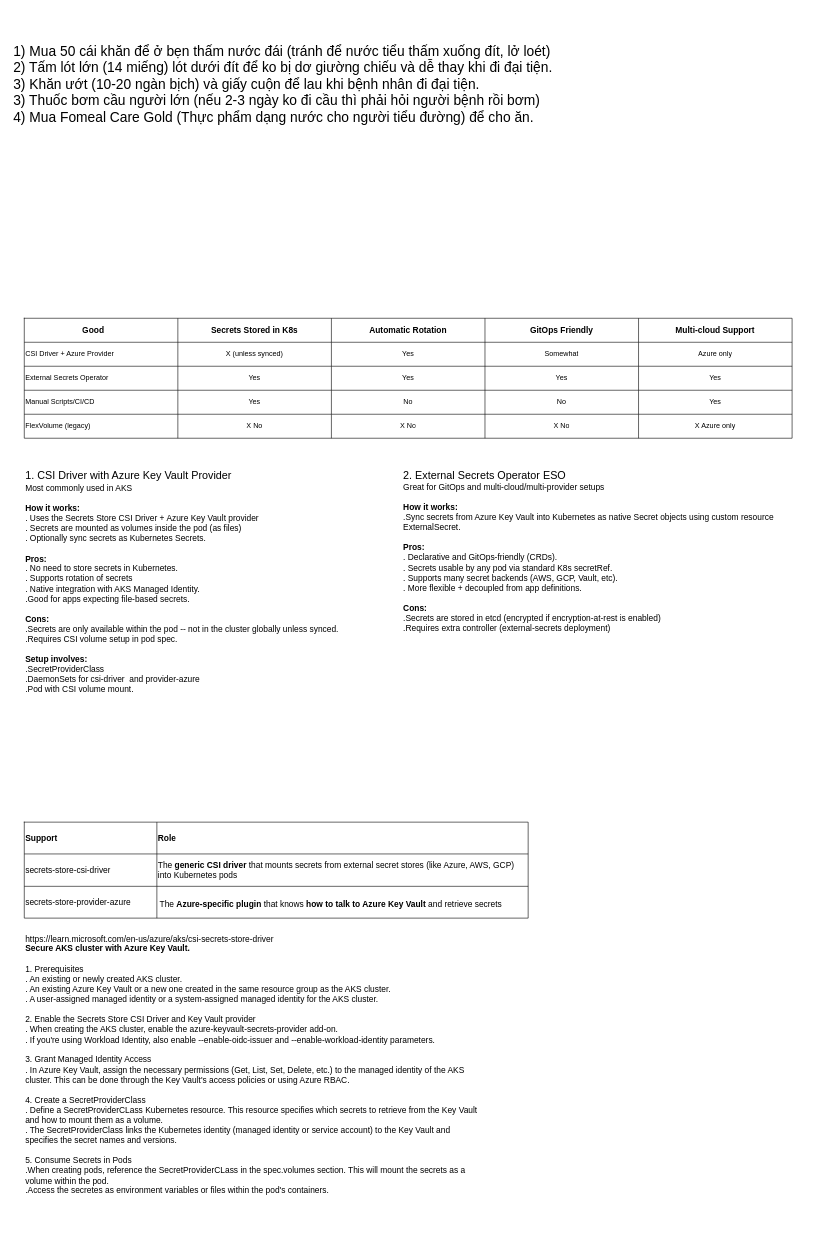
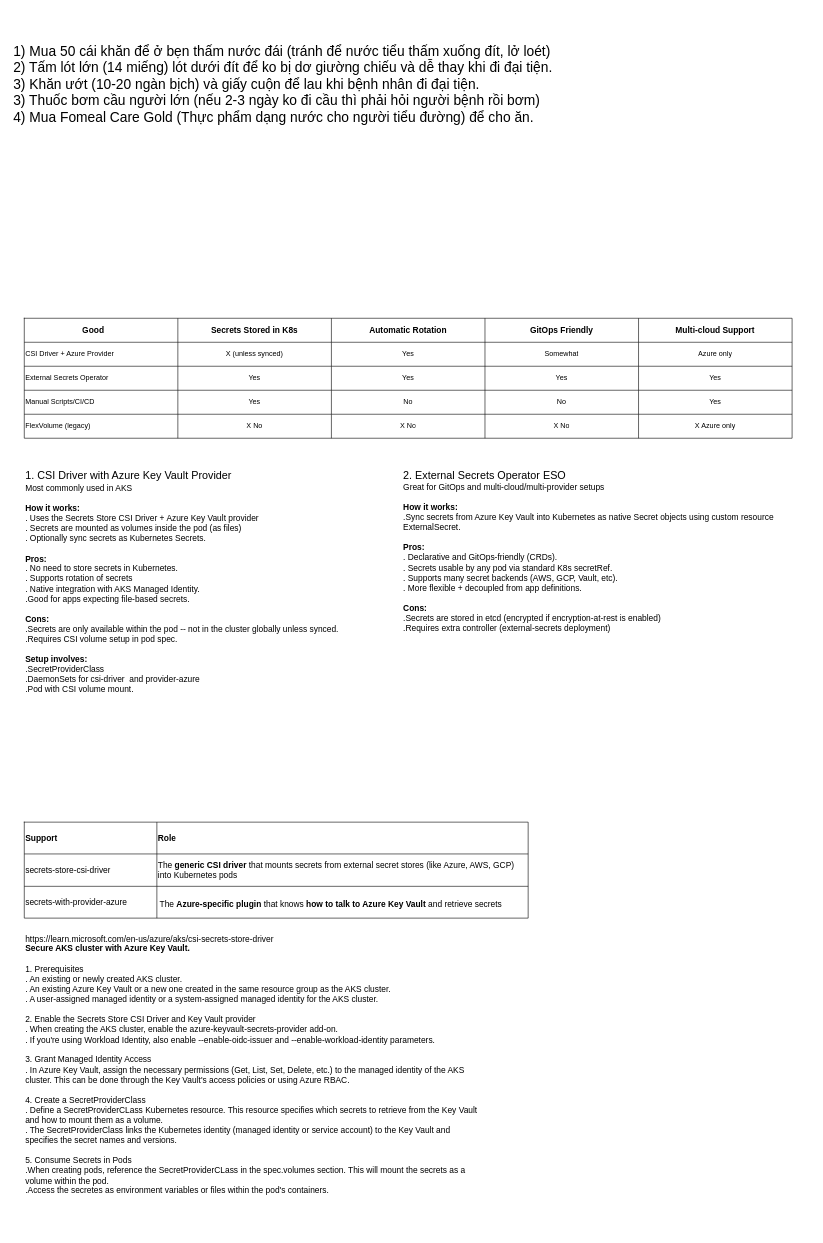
node "secrets-store-provider-azure": label "secrets-store-provider-azure" -> "secrets-with-provider-azure"
